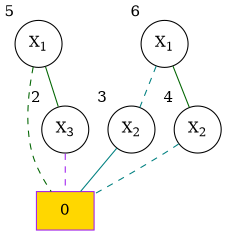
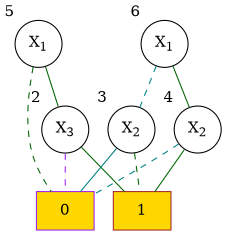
node "1": added
